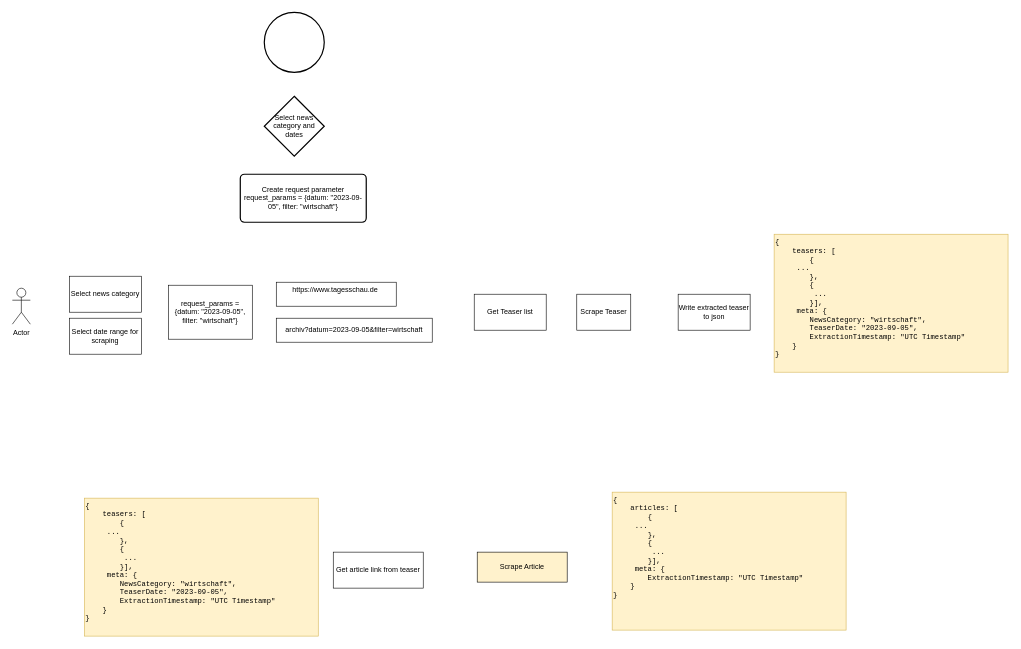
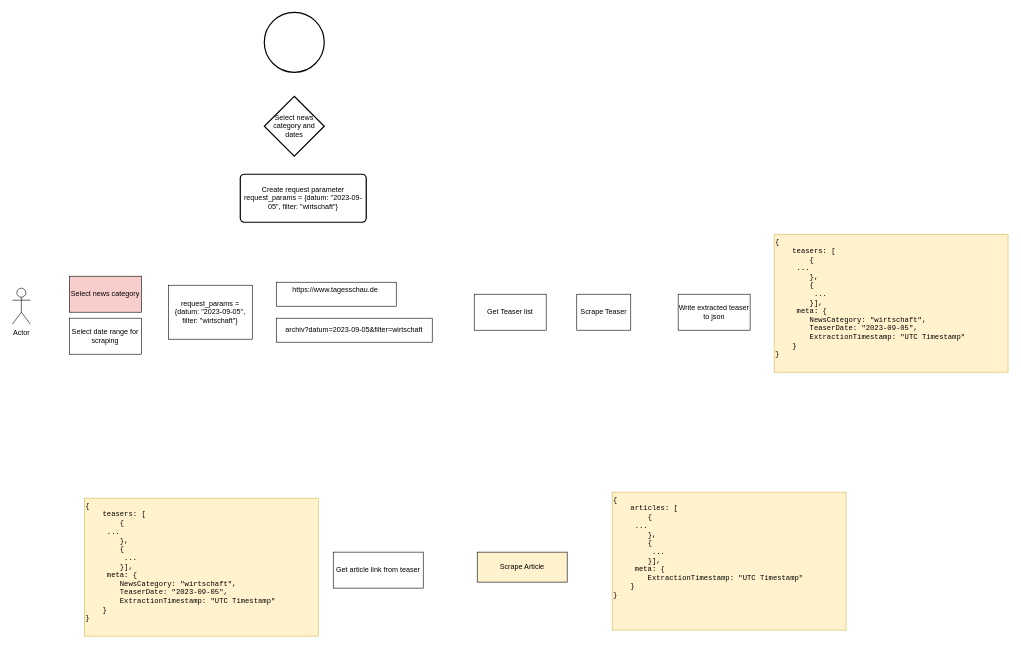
node "Select news category": fillcolor #ffffff -> #f8cecc
